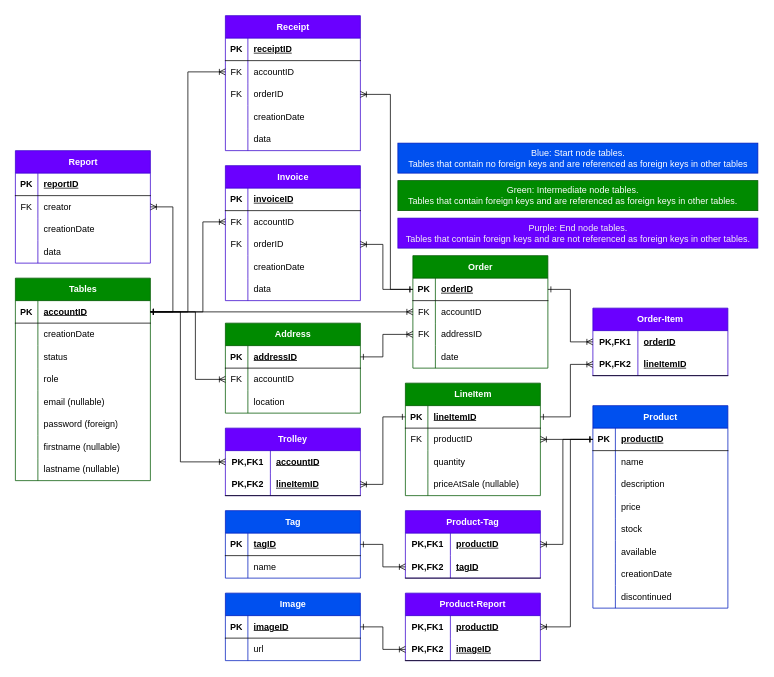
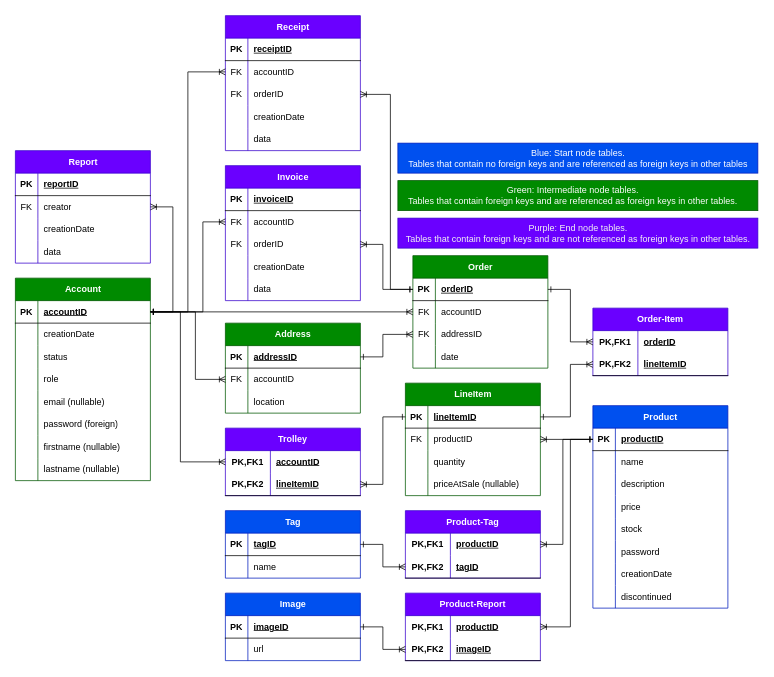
node "Tables": label "Tables" -> "Account"
node "available": label "available" -> "password"
